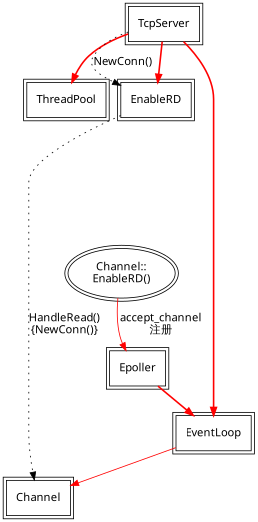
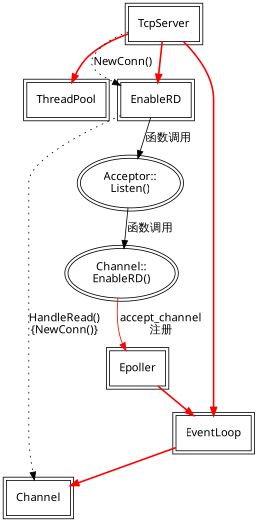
node "Acceptor:: Listen()": added
edge "EventLoop" -> "Channel": style solid -> bold
